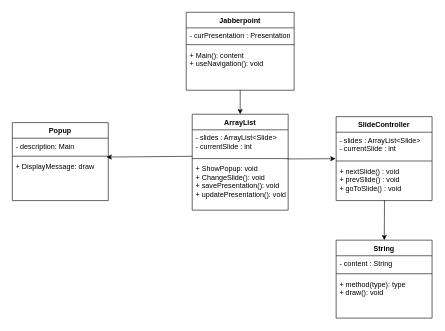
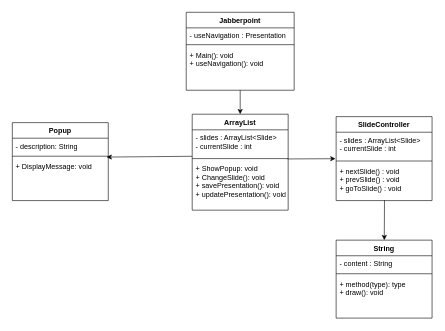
node "- curPresentation : Presentation": label "- curPresentation : Presentation" -> "- useNavigation : Presentation"
node "+ Main(): content + useNavigation(): void": label "+ Main(): content + useNavigation(): void" -> "+ Main(): void + useNavigation(): void"
node "- description: Main": label "- description: Main" -> "- description: String"
node "+ DisplayMessage: draw": label "+ DisplayMessage: draw" -> "+ DisplayMessage: void"
